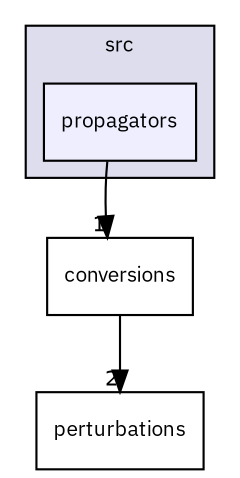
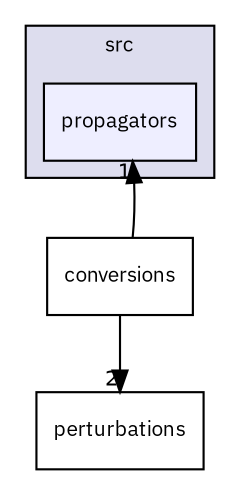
edge "propagators" -> "conversions": reversed
